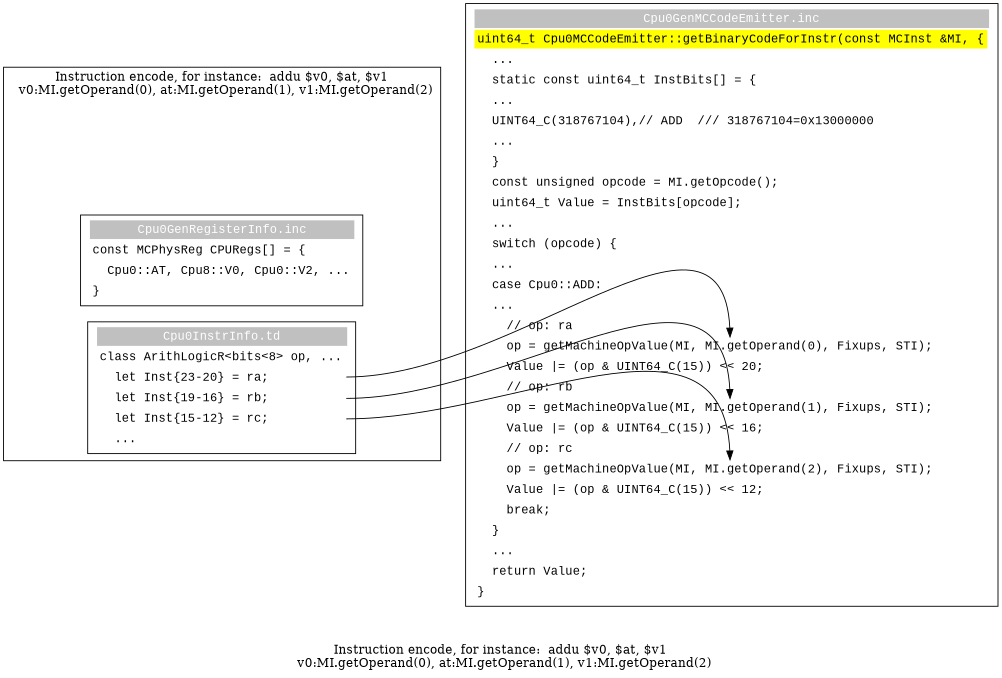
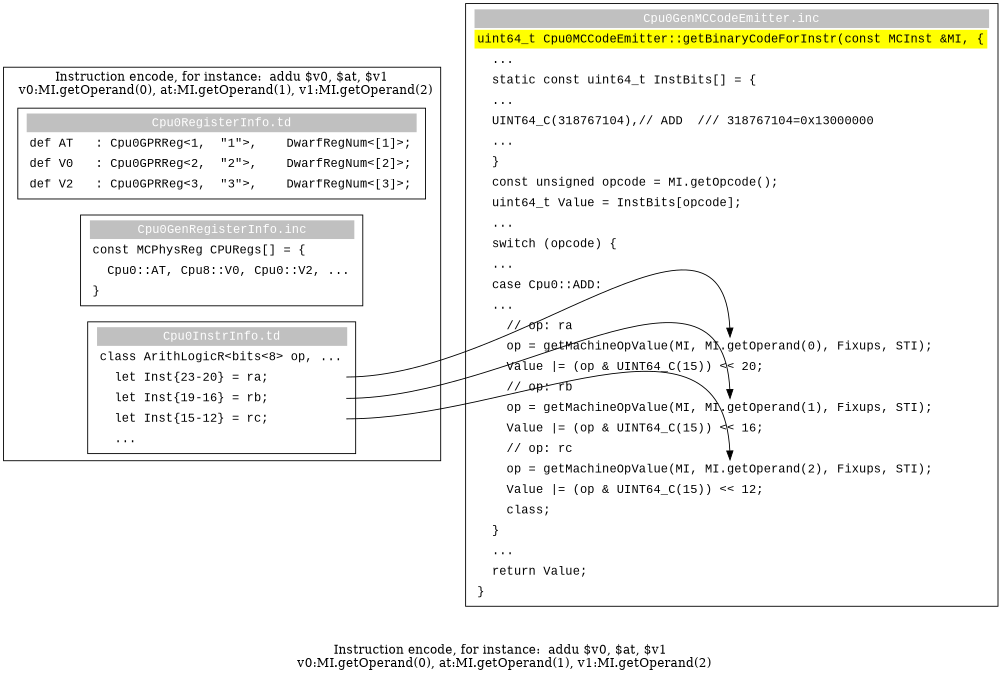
node "Cpu0RegisterInfo.td": added
node "Cpu0GenMCCodeEmitter.inc": text "break;" -> "class;"
